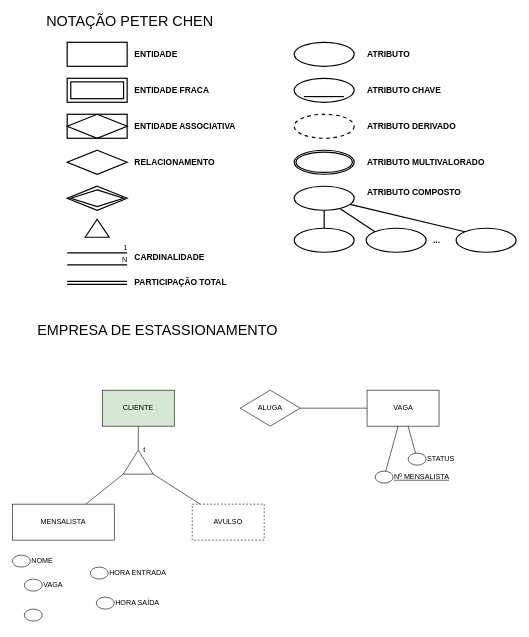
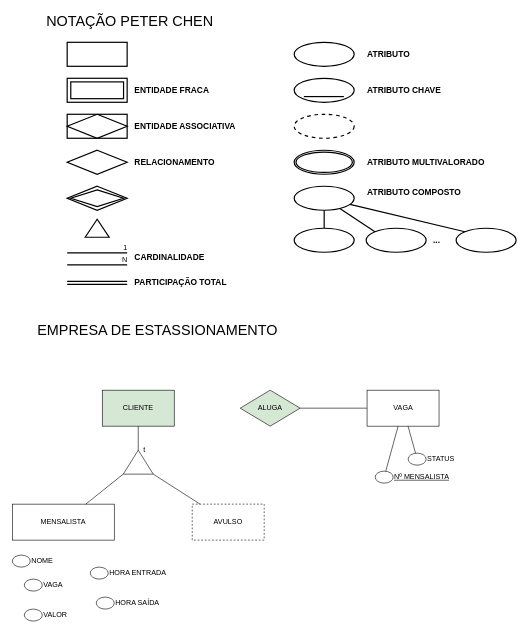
node "ENTIDADE": removed
node "ATRIBUTO DERIVADO": removed
node "ALUGA": fillcolor #ffffff -> #d5e8d4
node "VALOR": added
